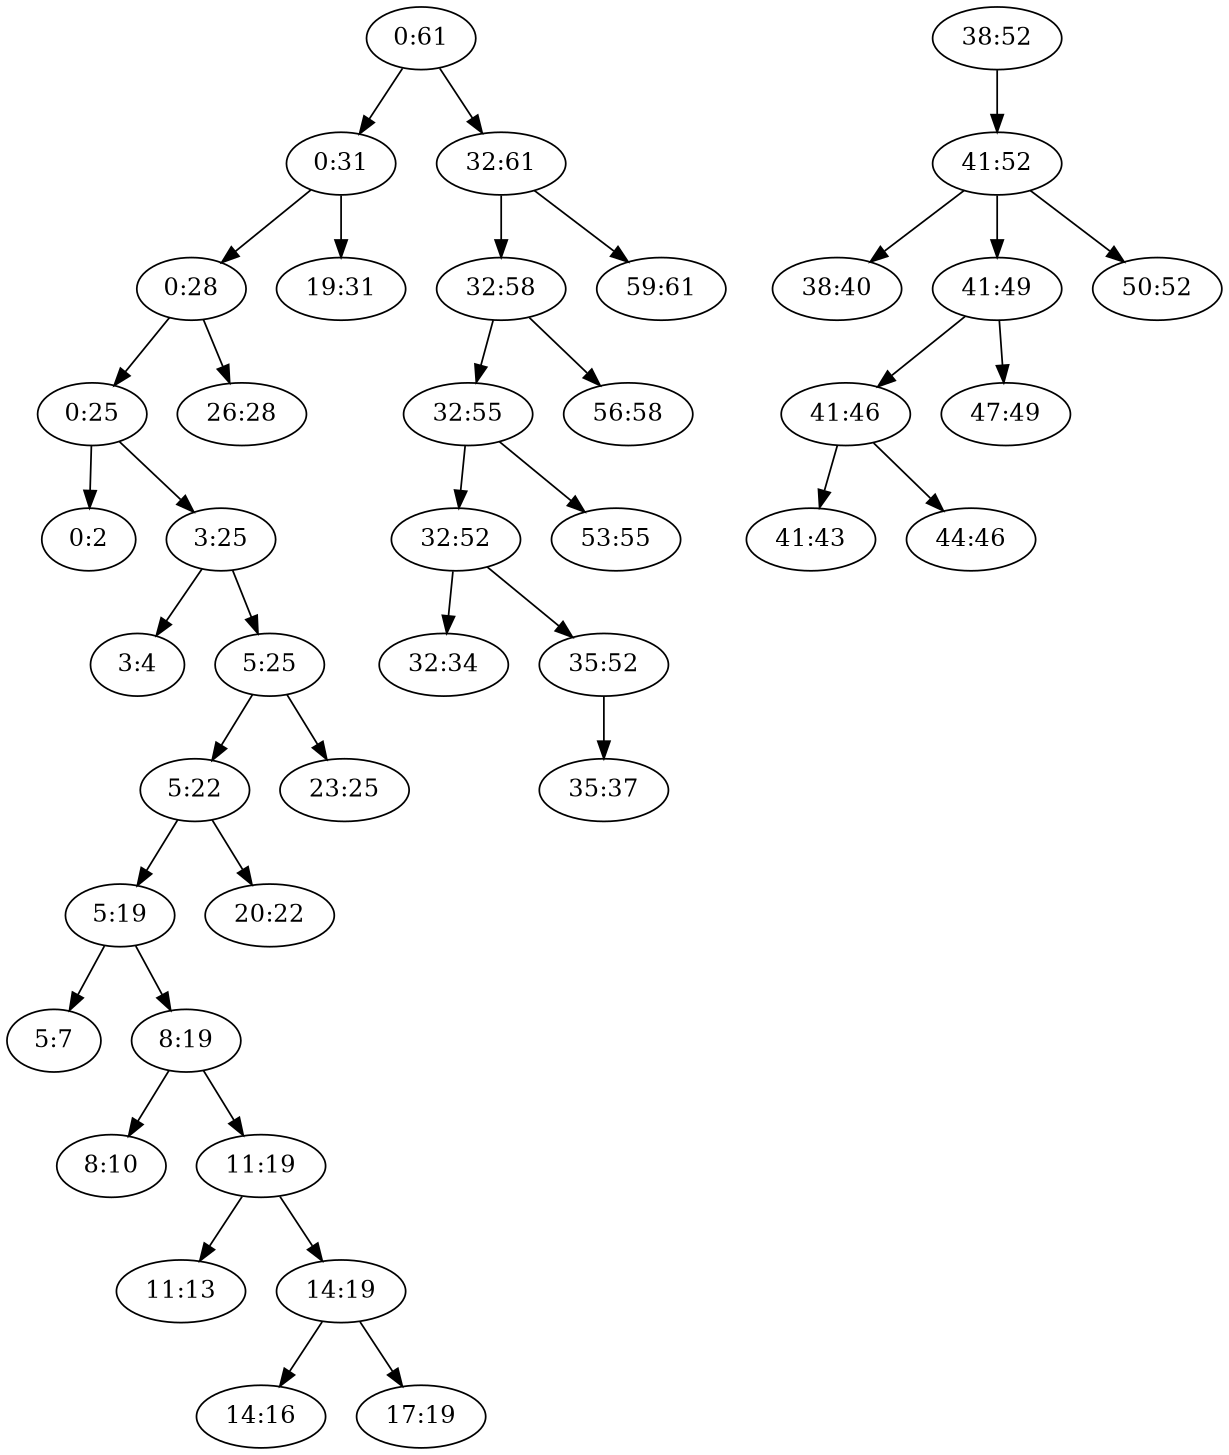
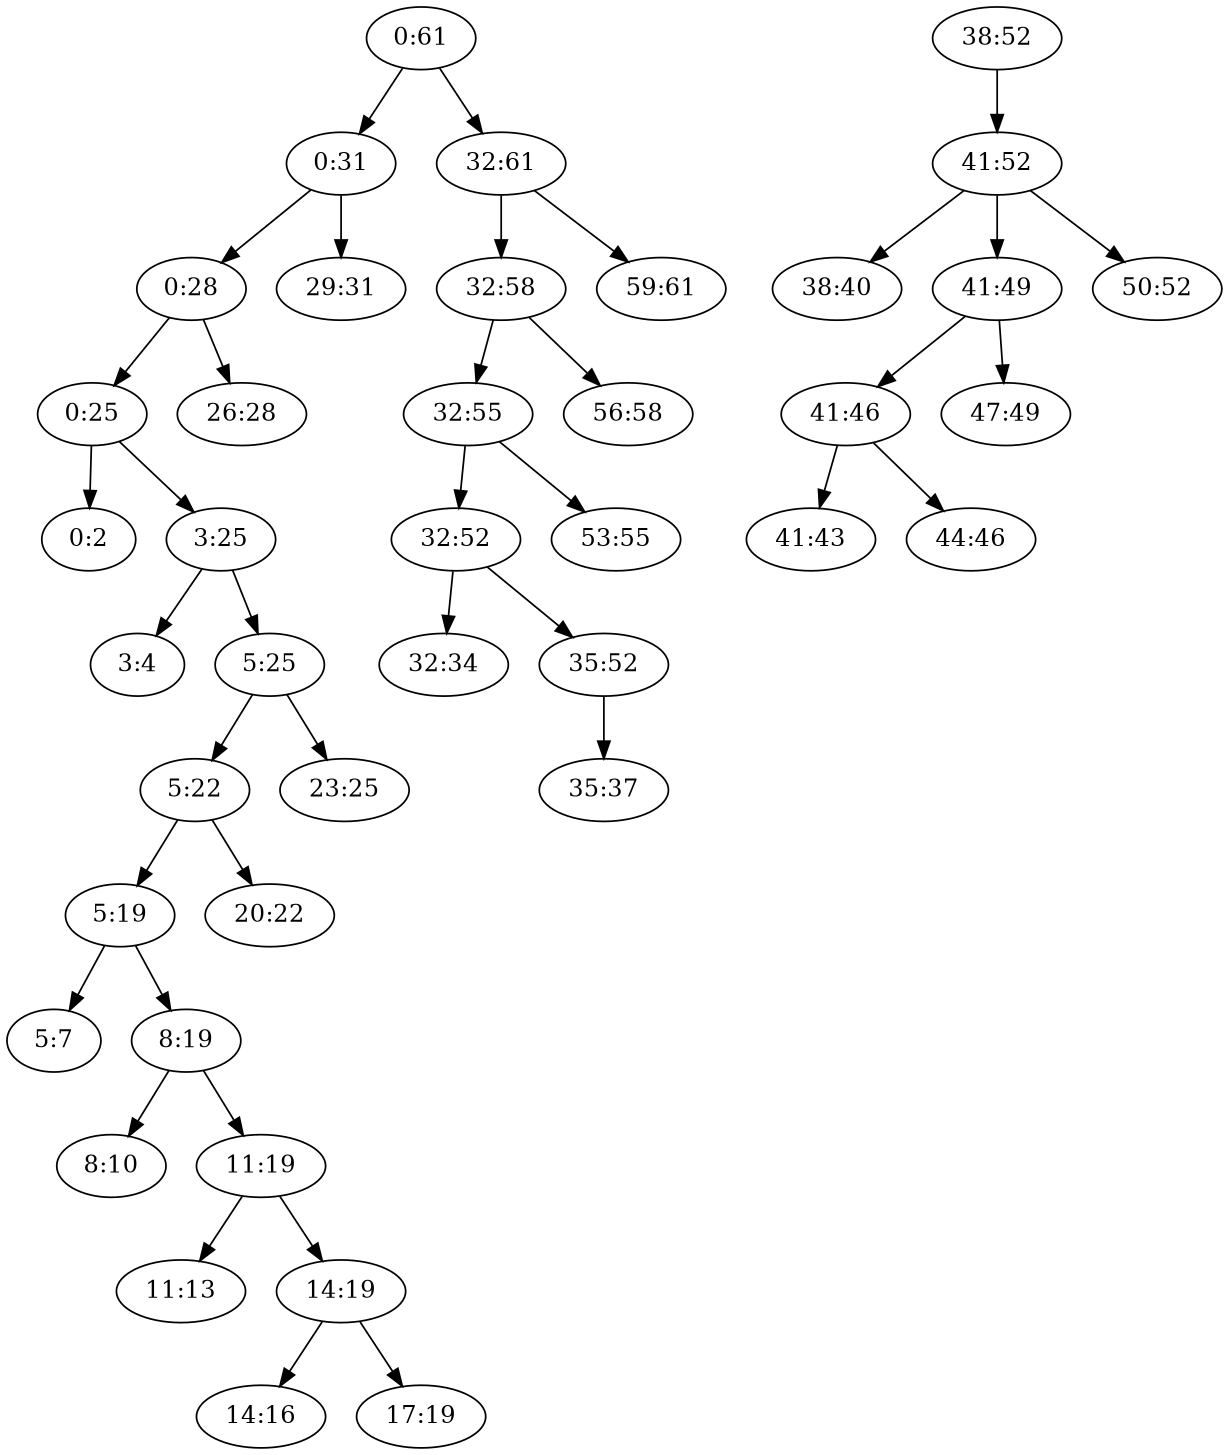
node "19:31": label "19:31" -> "29:31"
